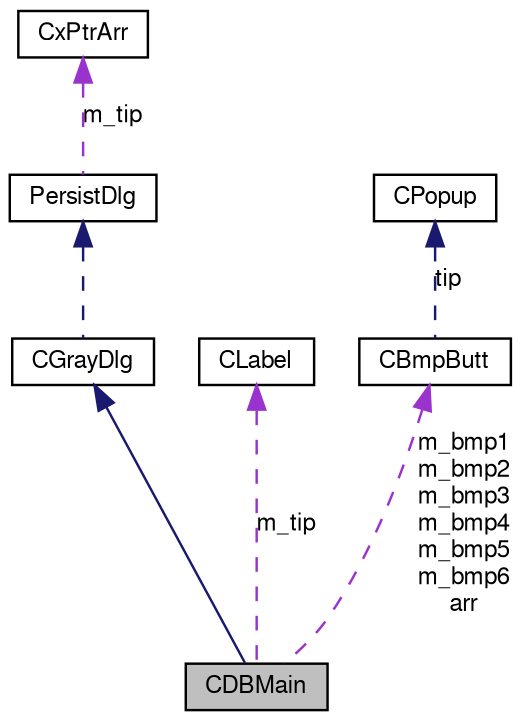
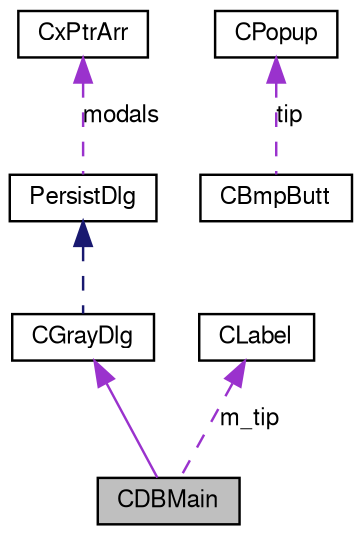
edge "PersistDlg" -> "CxPtrArr": label "m_tip" -> "modals"
edge "CBmpButt" -> "CPopup": color midnightblue -> darkorchid3
edge "CDBMain" -> "CGrayDlg": color midnightblue -> darkorchid3
edge "CDBMain" -> "CBmpButt": removed, label "m_bmp1 m_bmp2 m_bmp3 m_bmp4 m_bmp5 m_bmp6 arr"
